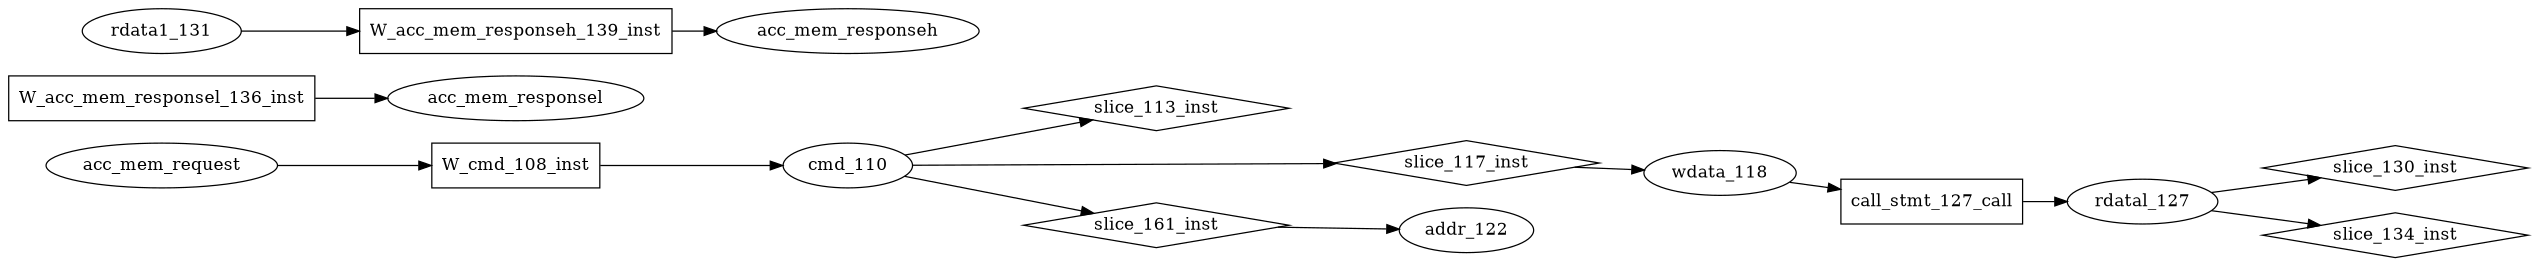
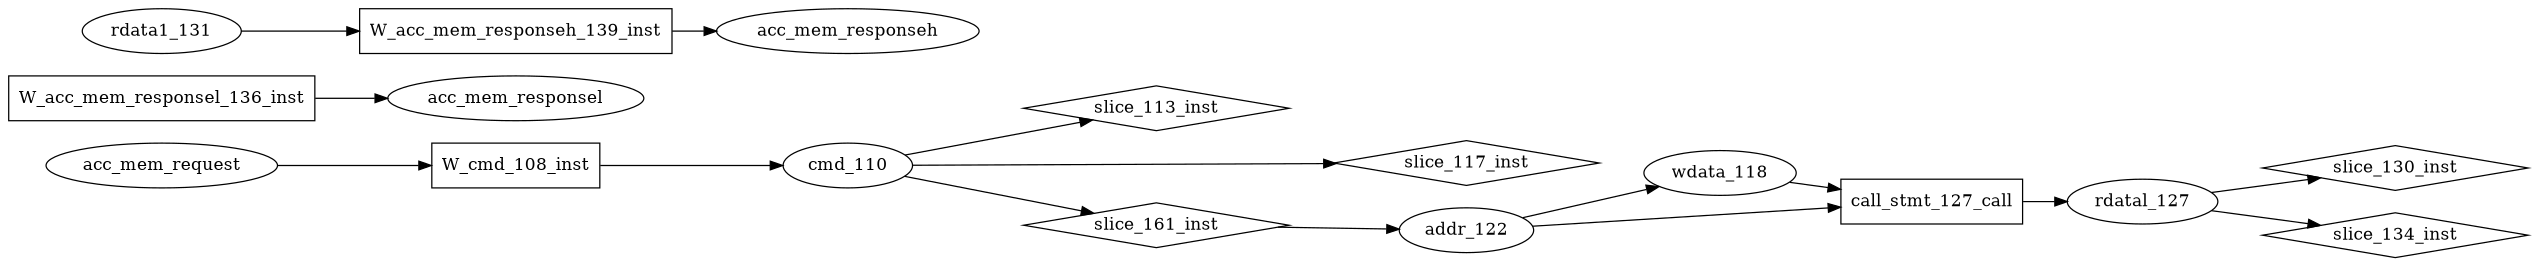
edge "slice_117_inst" -> "wdata_118": now "addr_122" -> "wdata_118"
edge "addr_122" -> "call_stmt_127_call": added
